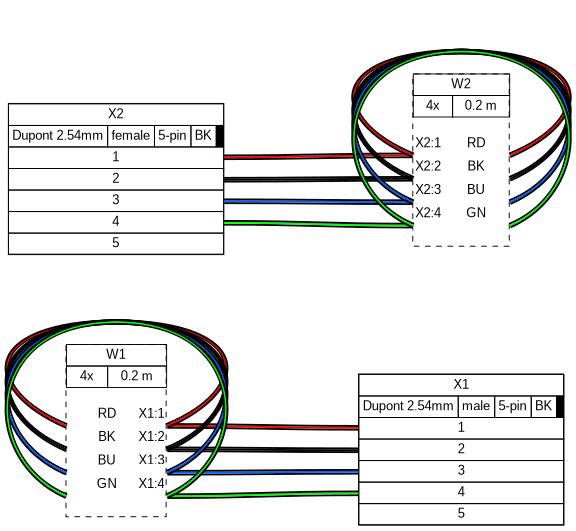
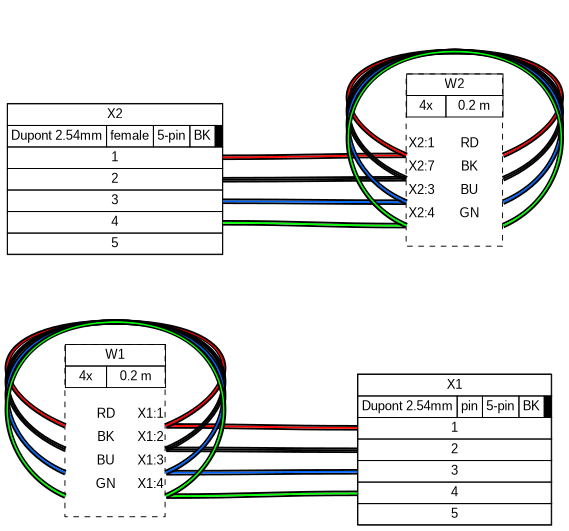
node "W2": text "X2:2" -> "X2:7"
node "X1": text "male" -> "pin"
